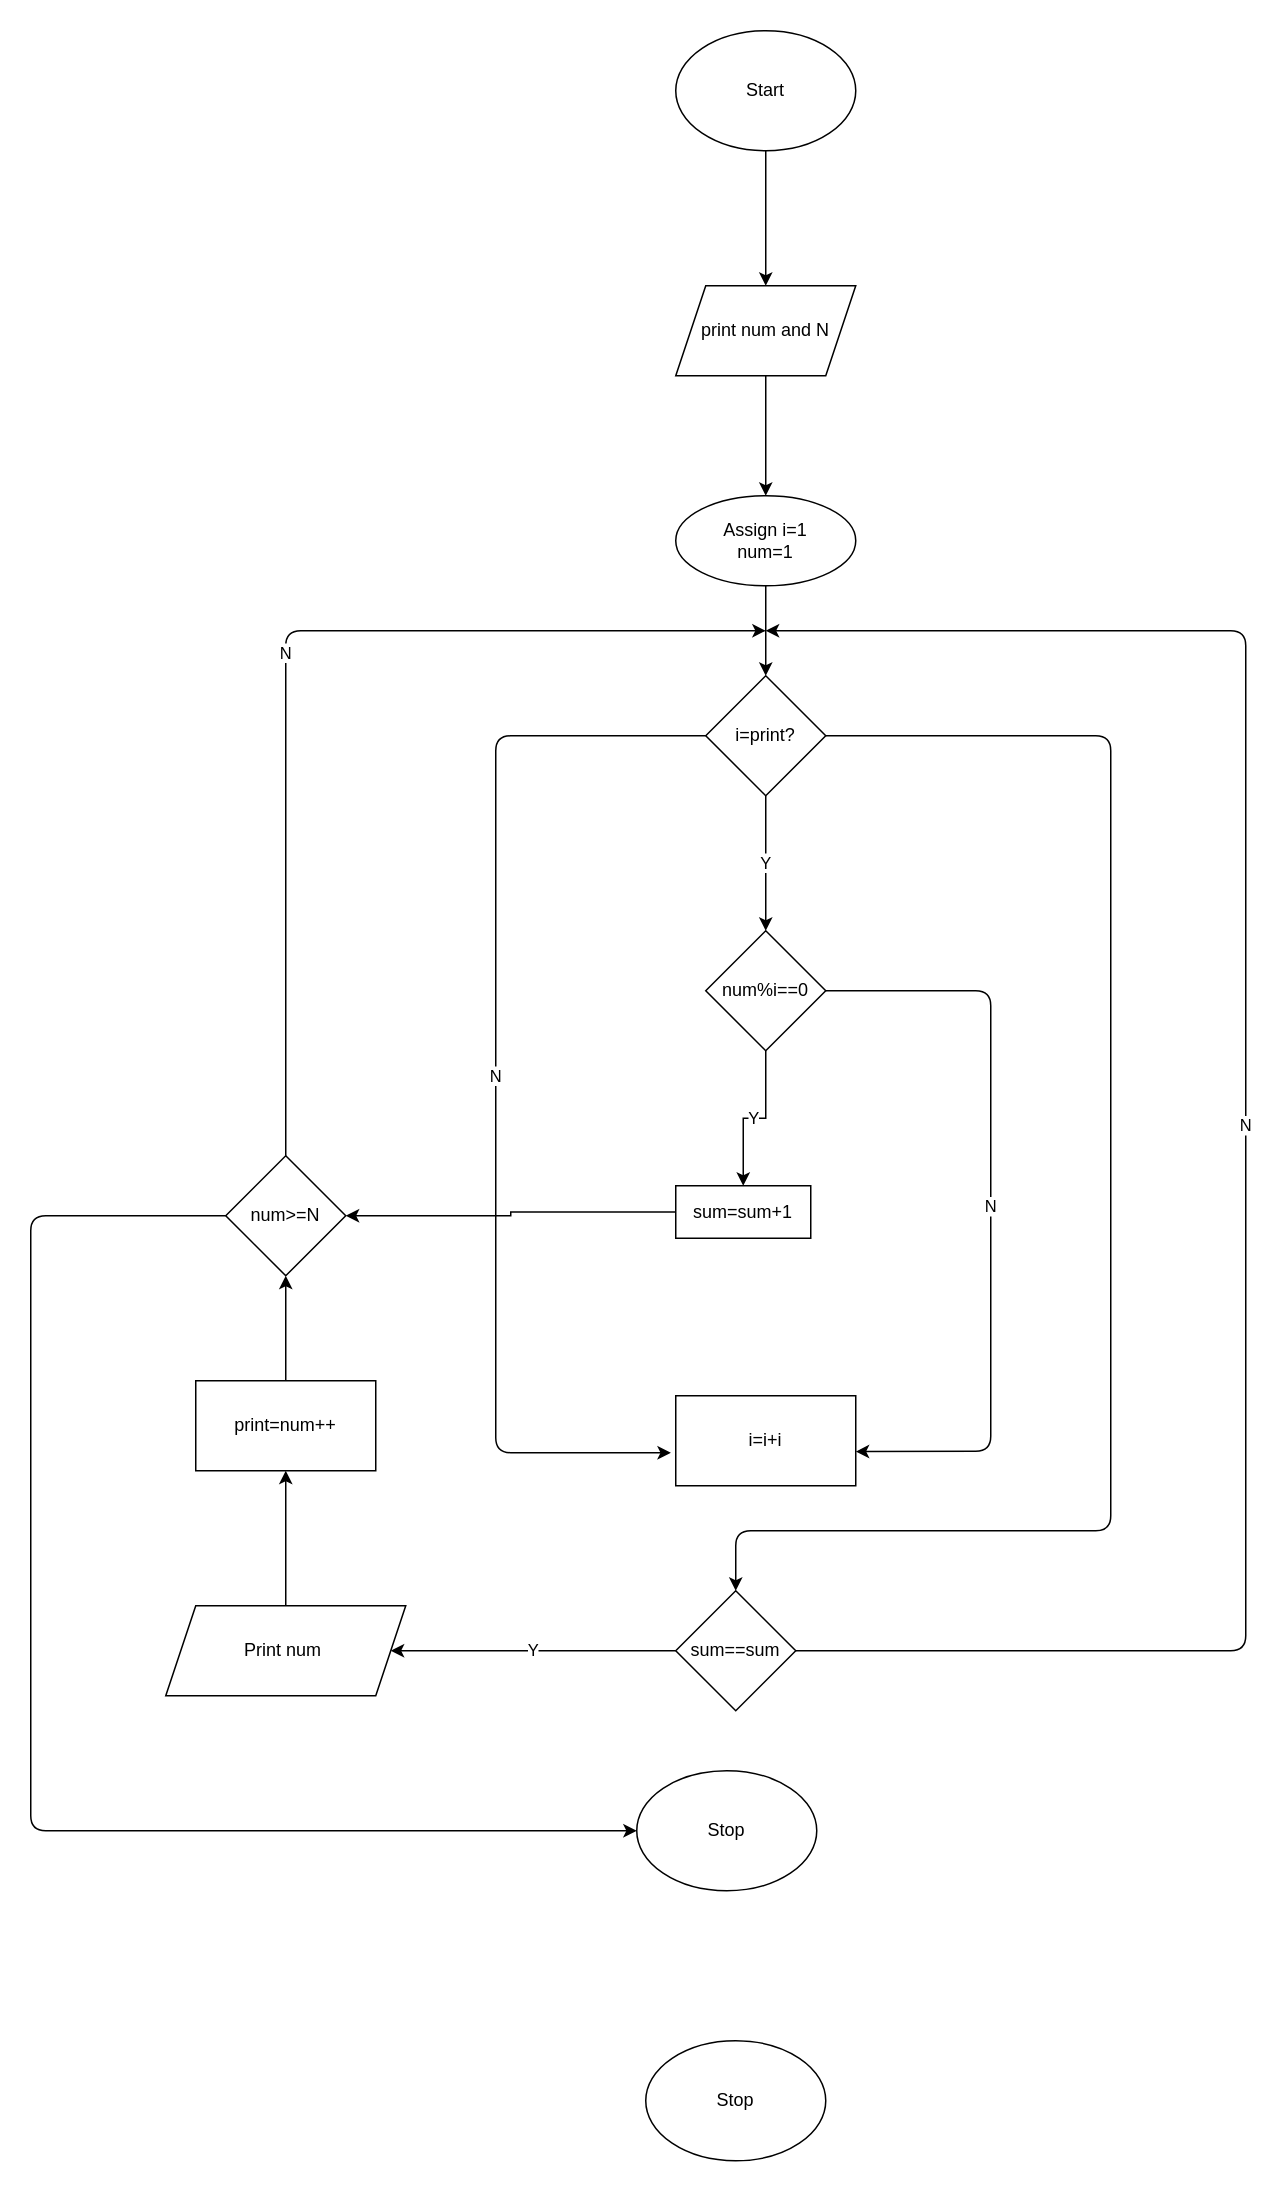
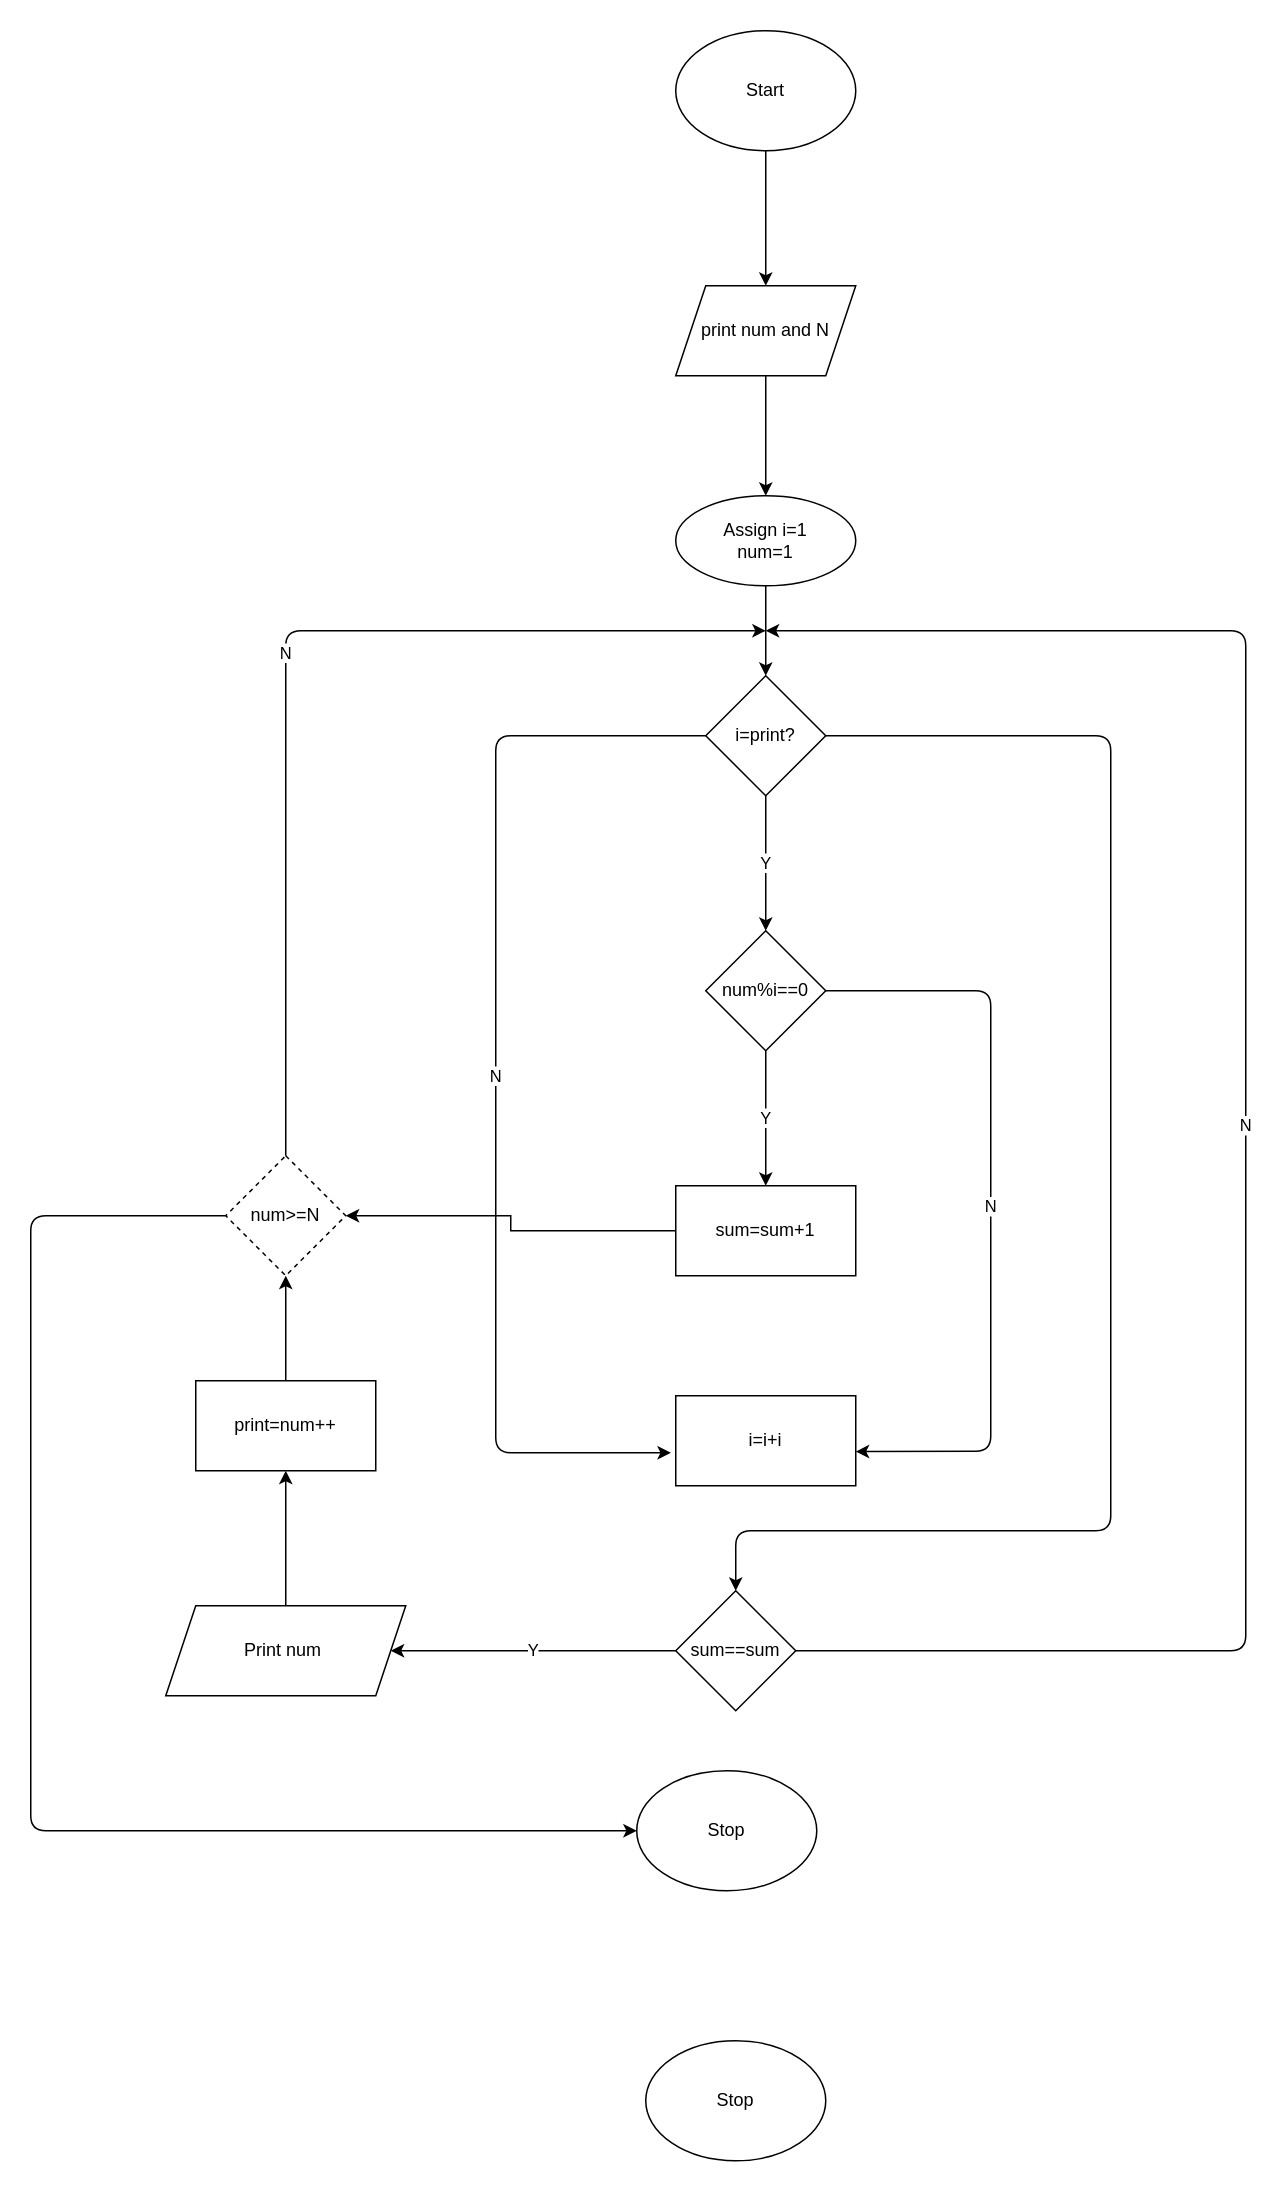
node "sum=sum+1": size 135x53 -> 180x90
node "num>=N": style solid -> dashed
